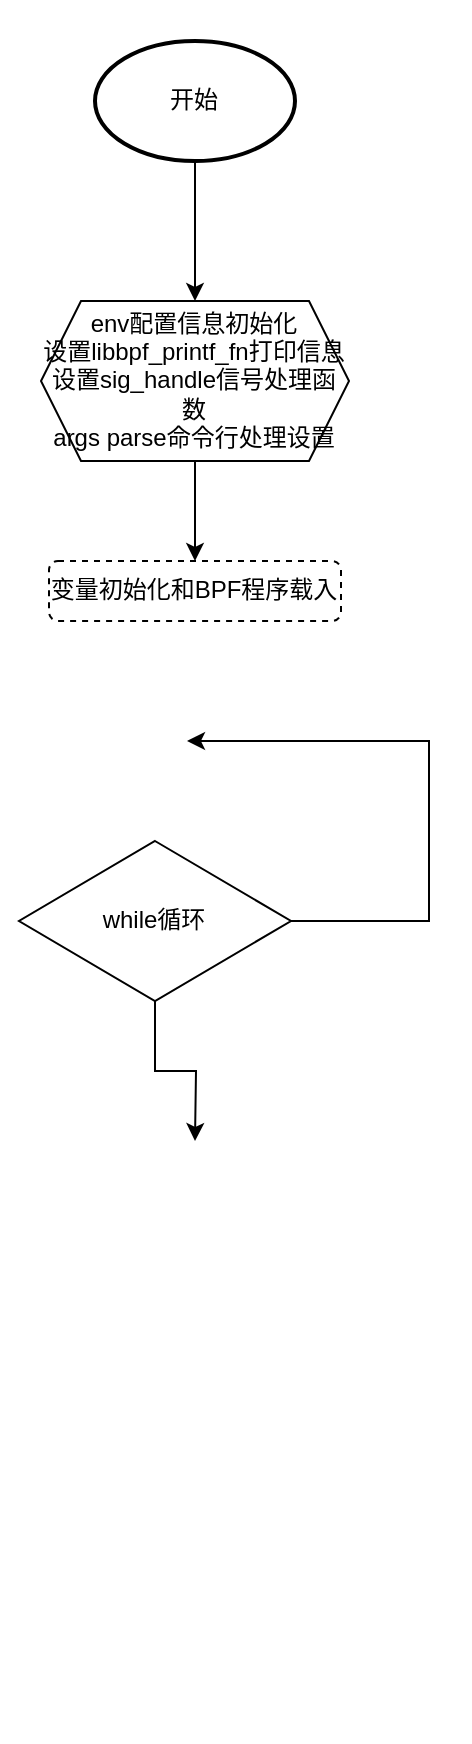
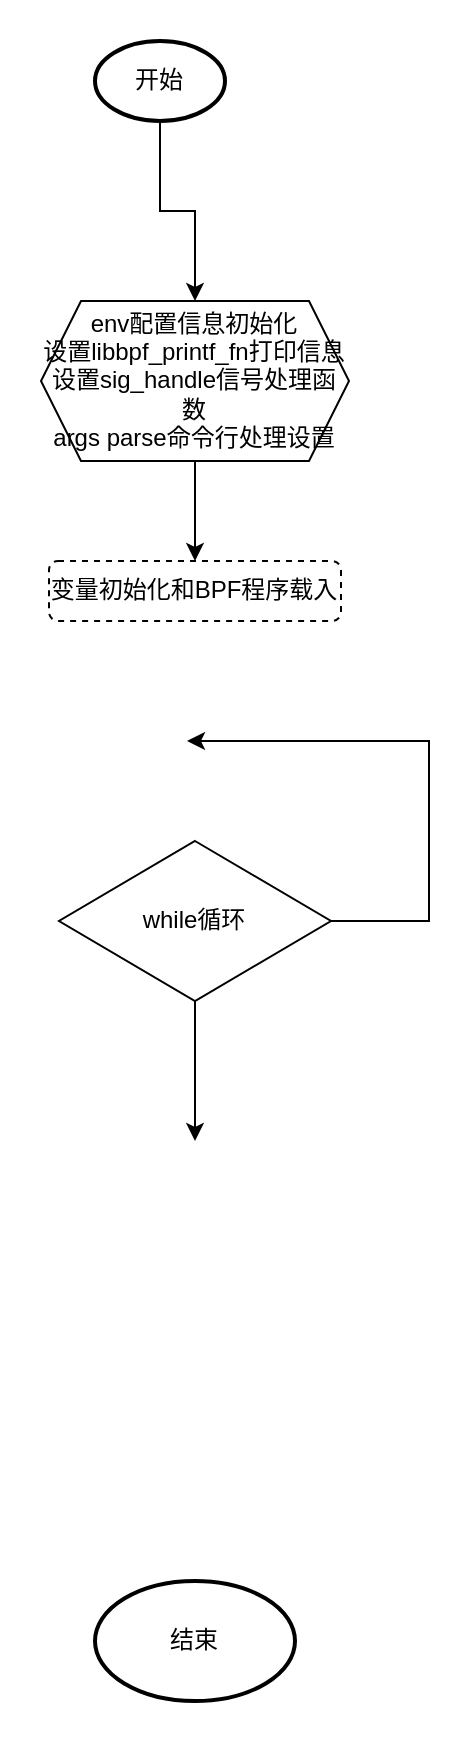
node "开始": size 200x120 -> 130x80
node "while循环": moved (155, 921) -> (195, 921)
node "结束": added
